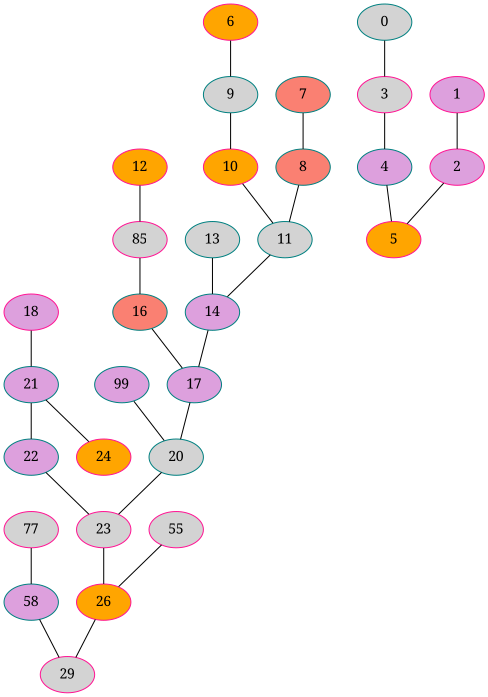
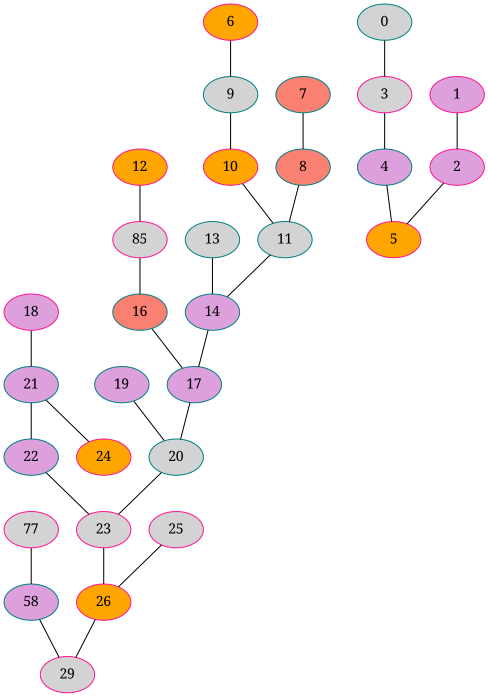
node "99": label "99" -> "19"
node "55": label "55" -> "25"
